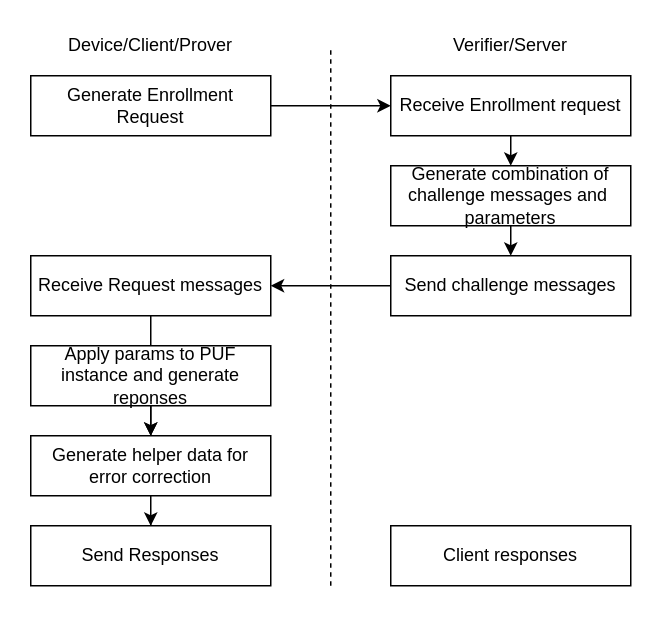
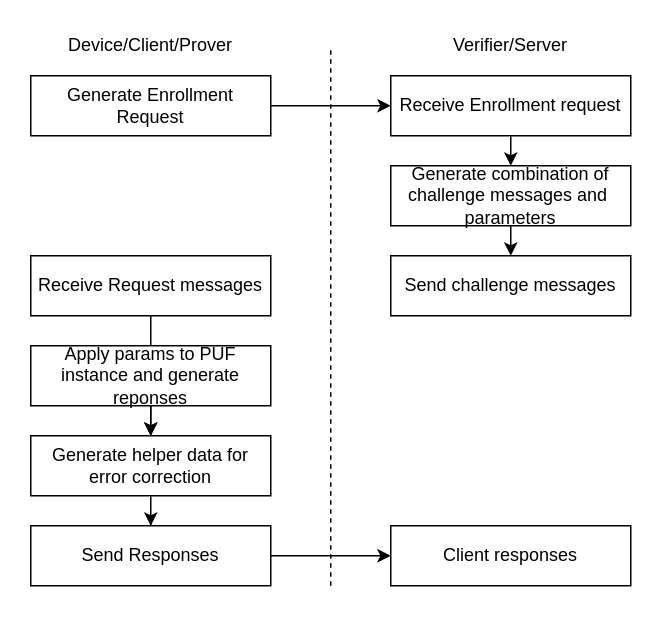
edge "Send challenge messages" -> "Receive Request messages": removed
edge "Send Responses" -> "Client responses": added
